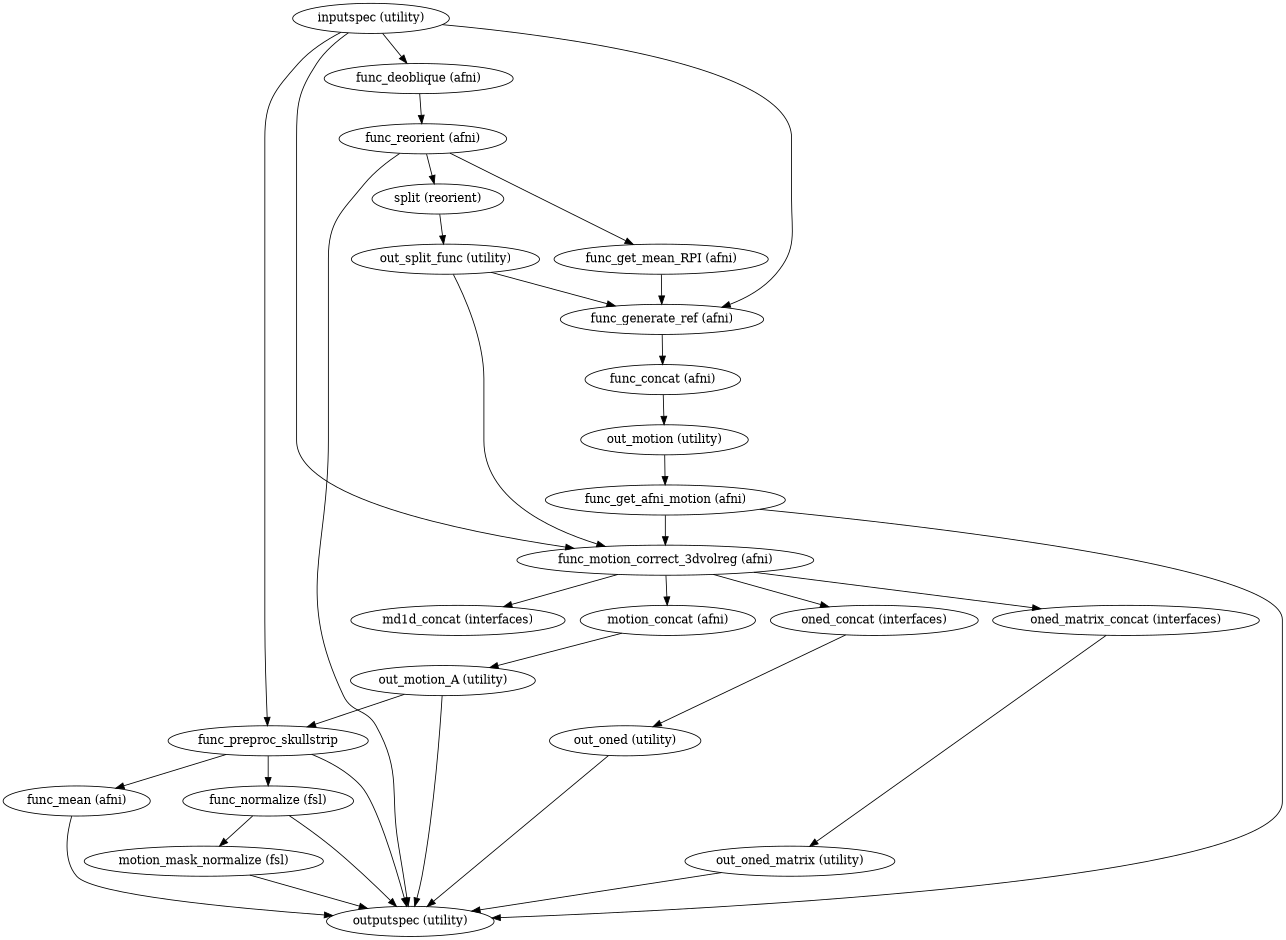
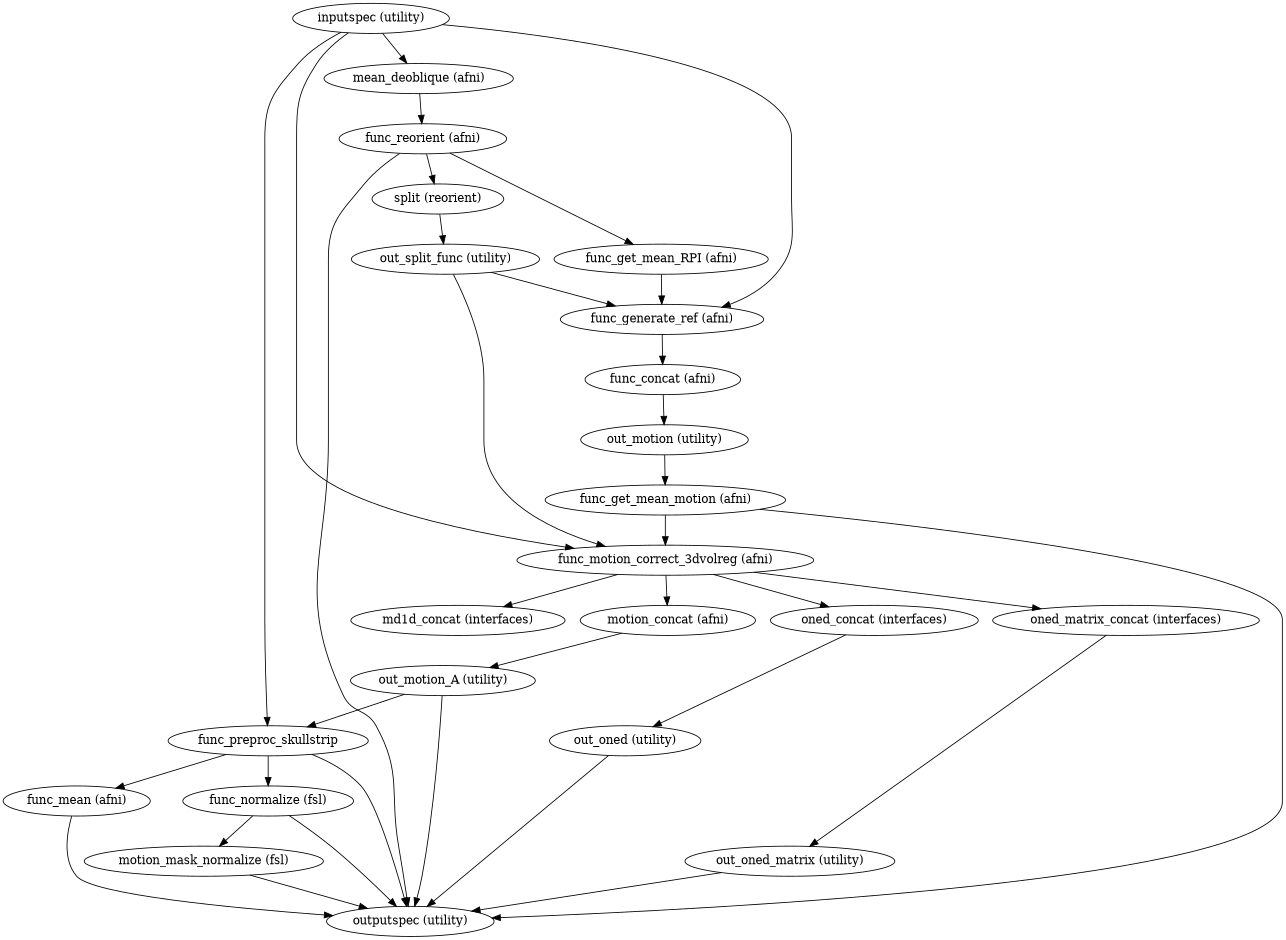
node "func_deoblique (afni)": label "func_deoblique (afni)" -> "mean_deoblique (afni)"
node "func_get_afni_motion (afni)": label "func_get_afni_motion (afni)" -> "func_get_mean_motion (afni)"
